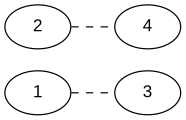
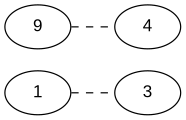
node "2": label "2" -> "9"
